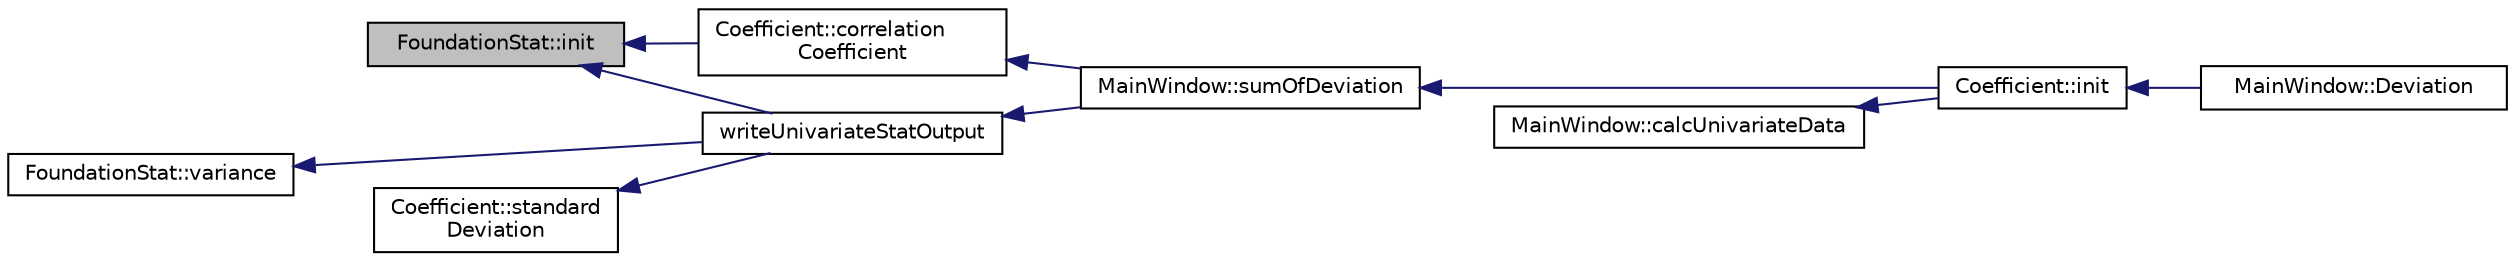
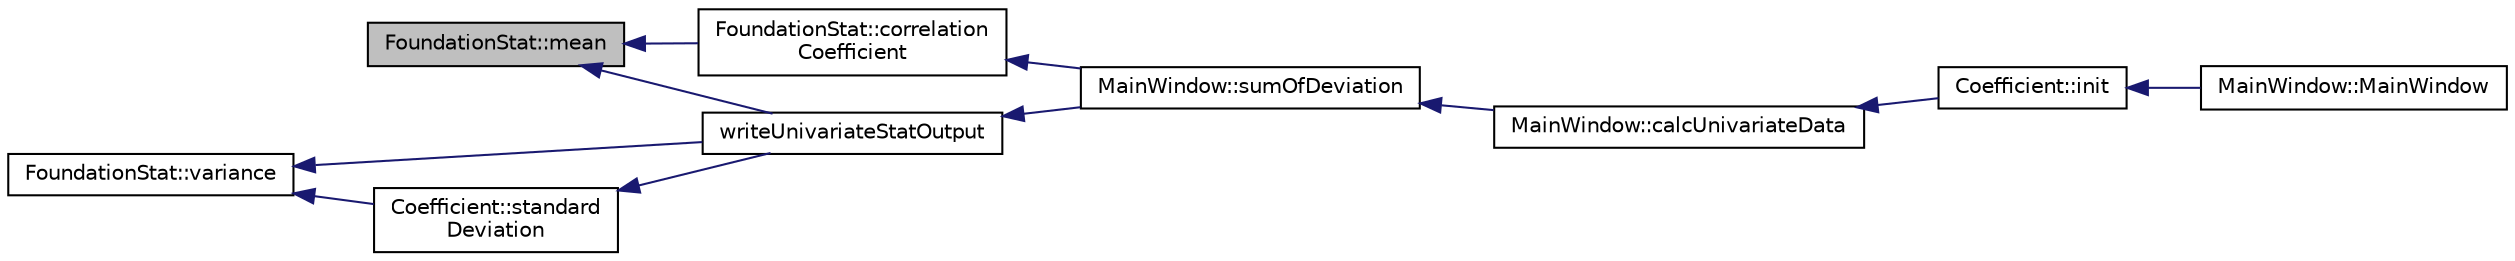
node "Coefficient::correlation Coefficient": label "Coefficient::correlation Coefficient" -> "FoundationStat::correlation Coefficient"
node "FoundationStat::init": label "FoundationStat::init" -> "FoundationStat::mean"
edge "Coefficient::init" -> "MainWindow::sumOfDeviation": now "MainWindow::calcUnivariateData" -> "MainWindow::sumOfDeviation"
node "MainWindow::Deviation": label "MainWindow::Deviation" -> "MainWindow::MainWindow"
edge "Coefficient::standard Deviation" -> "FoundationStat::variance": added
